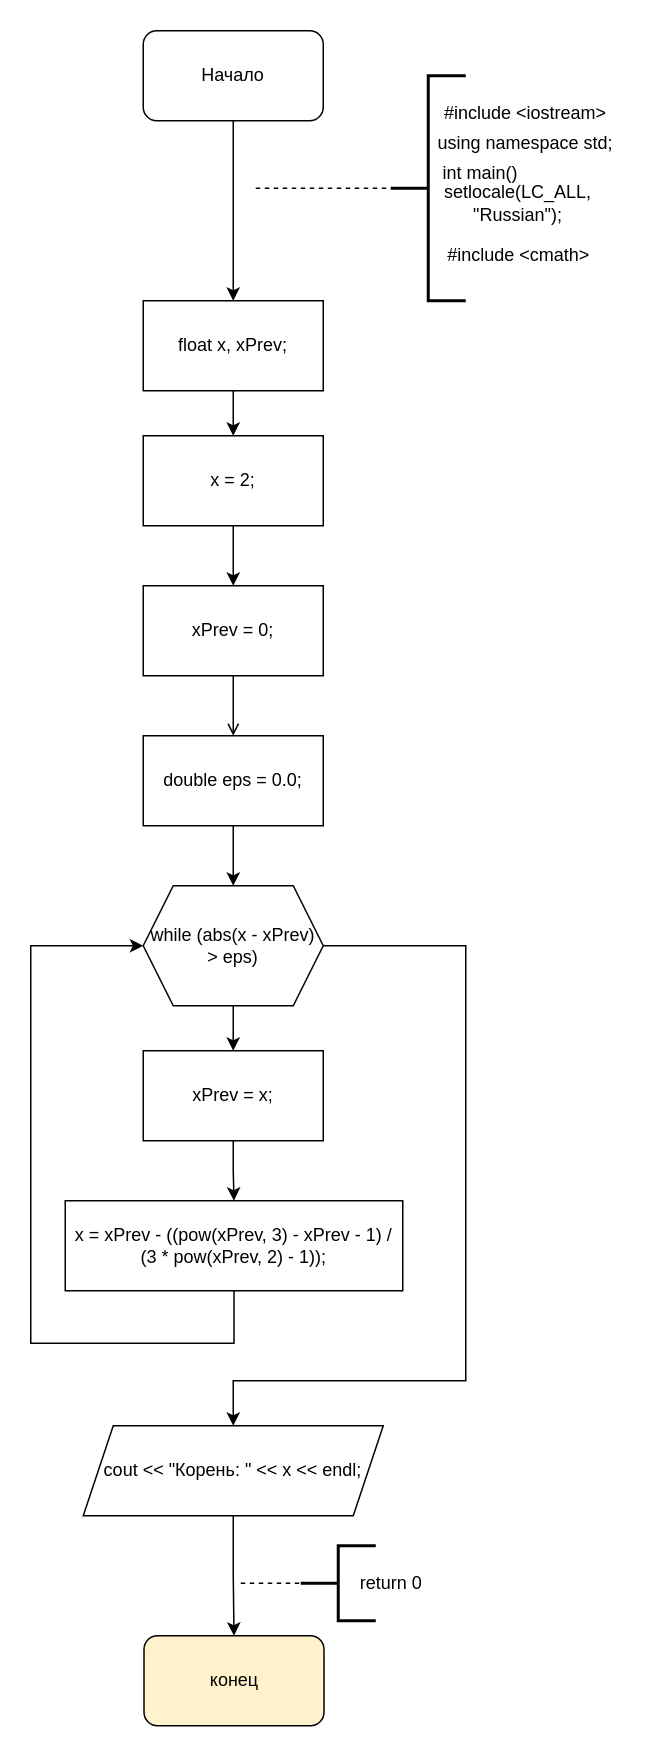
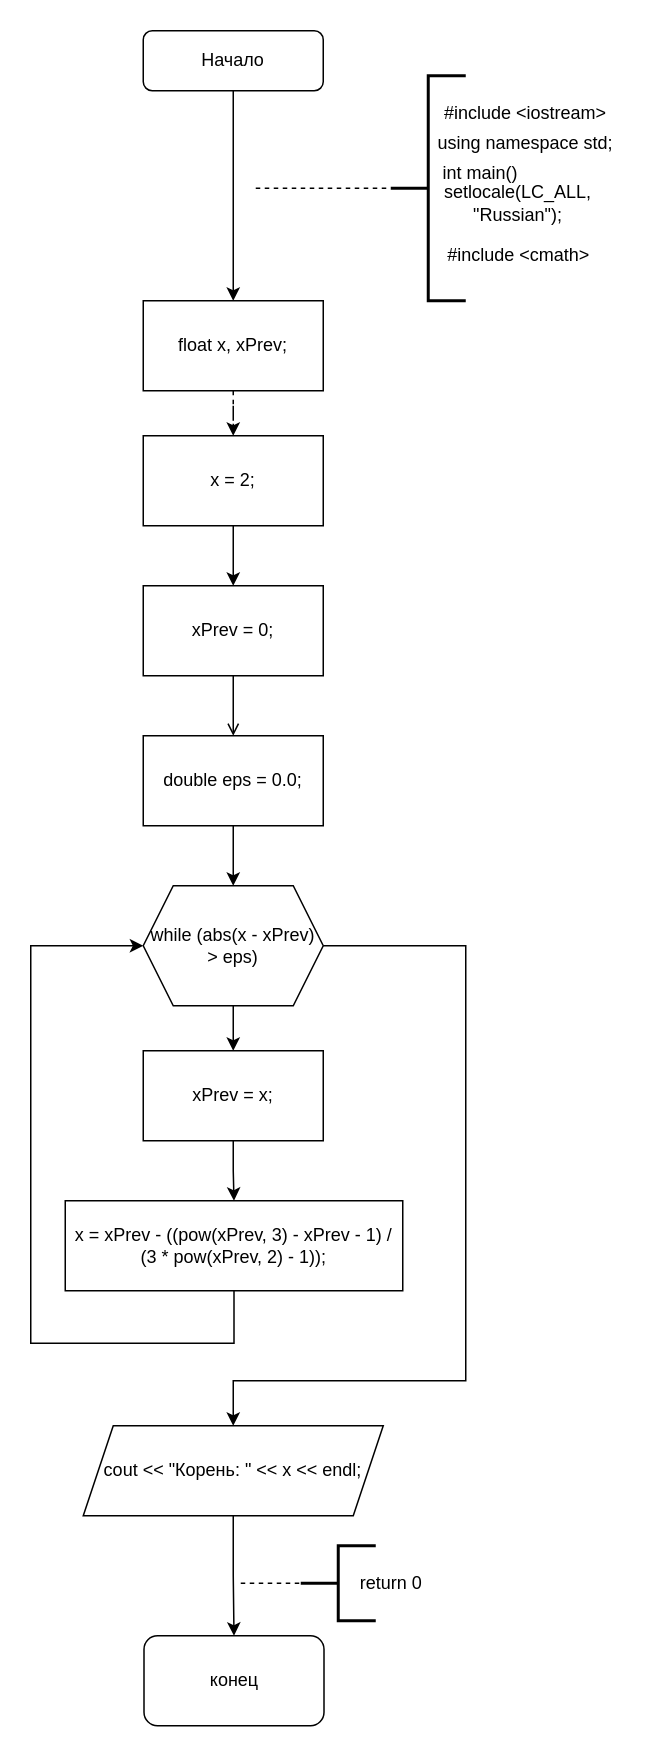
node "Начало": size 180x90 -> 180x60
edge "float x, xPrev;" -> "x = 2;": style solid -> dashed
node "конец": fillcolor #fff2cc -> #ffffff
